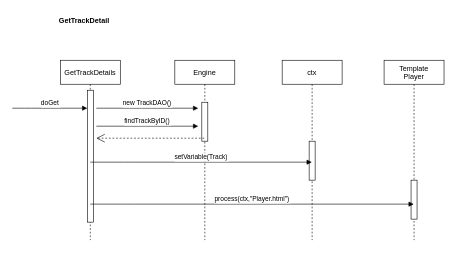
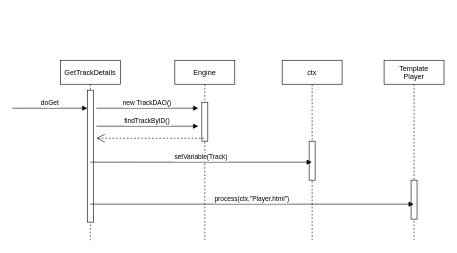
node "GetTrackDetail": removed
